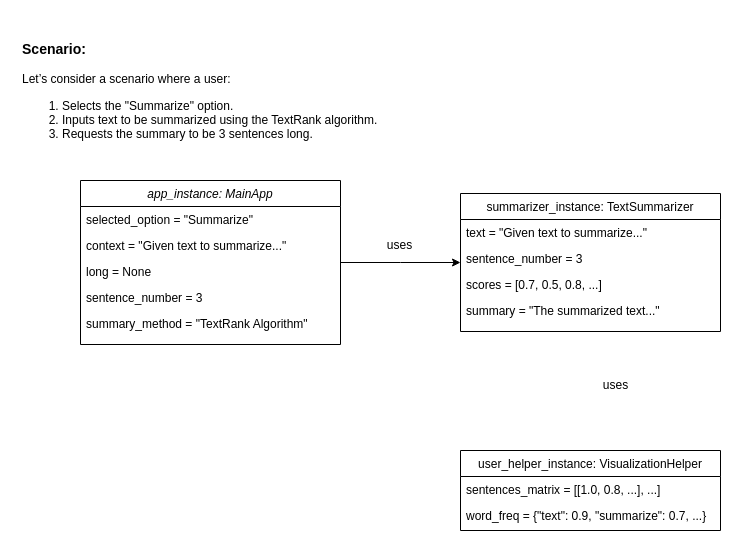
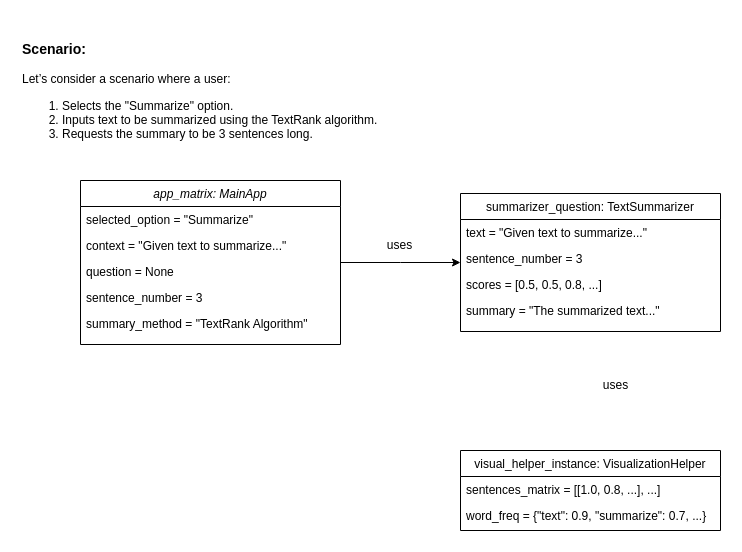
node "app_instance: MainApp": label "app_instance: MainApp" -> "app_matrix: MainApp"
node "summarizer_instance: TextSummarizer": label "summarizer_instance: TextSummarizer" -> "summarizer_question: TextSummarizer"
node "long = None": label "long = None" -> "question = None"
node "scores = [0.7, 0.5, 0.8, ...]": label "scores = [0.7, 0.5, 0.8, ...]" -> "scores = [0.5, 0.5, 0.8, ...]"
node "user_helper_instance: VisualizationHelper": label "user_helper_instance: VisualizationHelper" -> "visual_helper_instance: VisualizationHelper"
